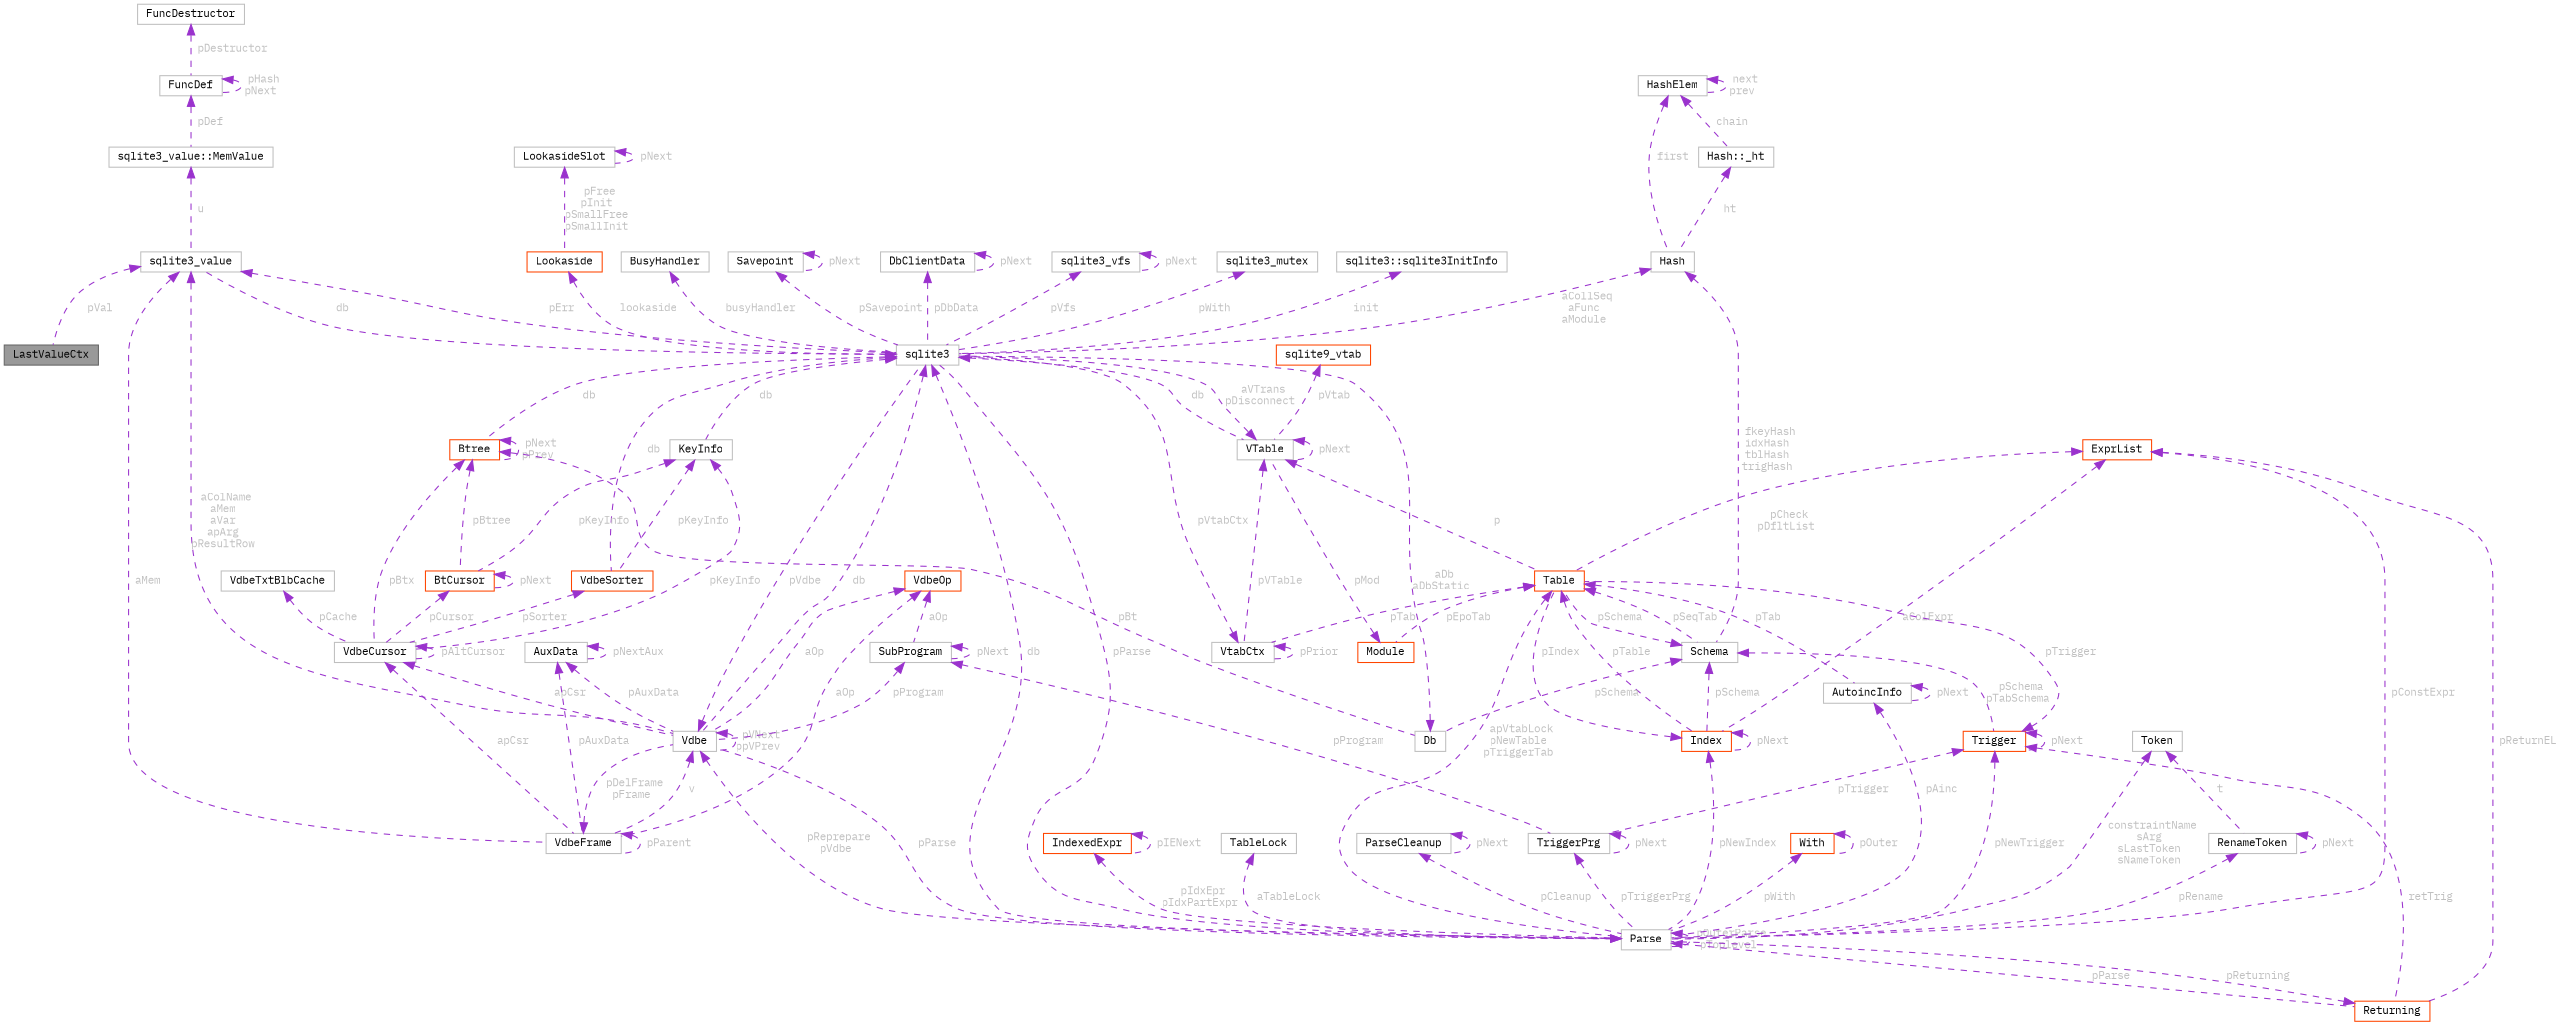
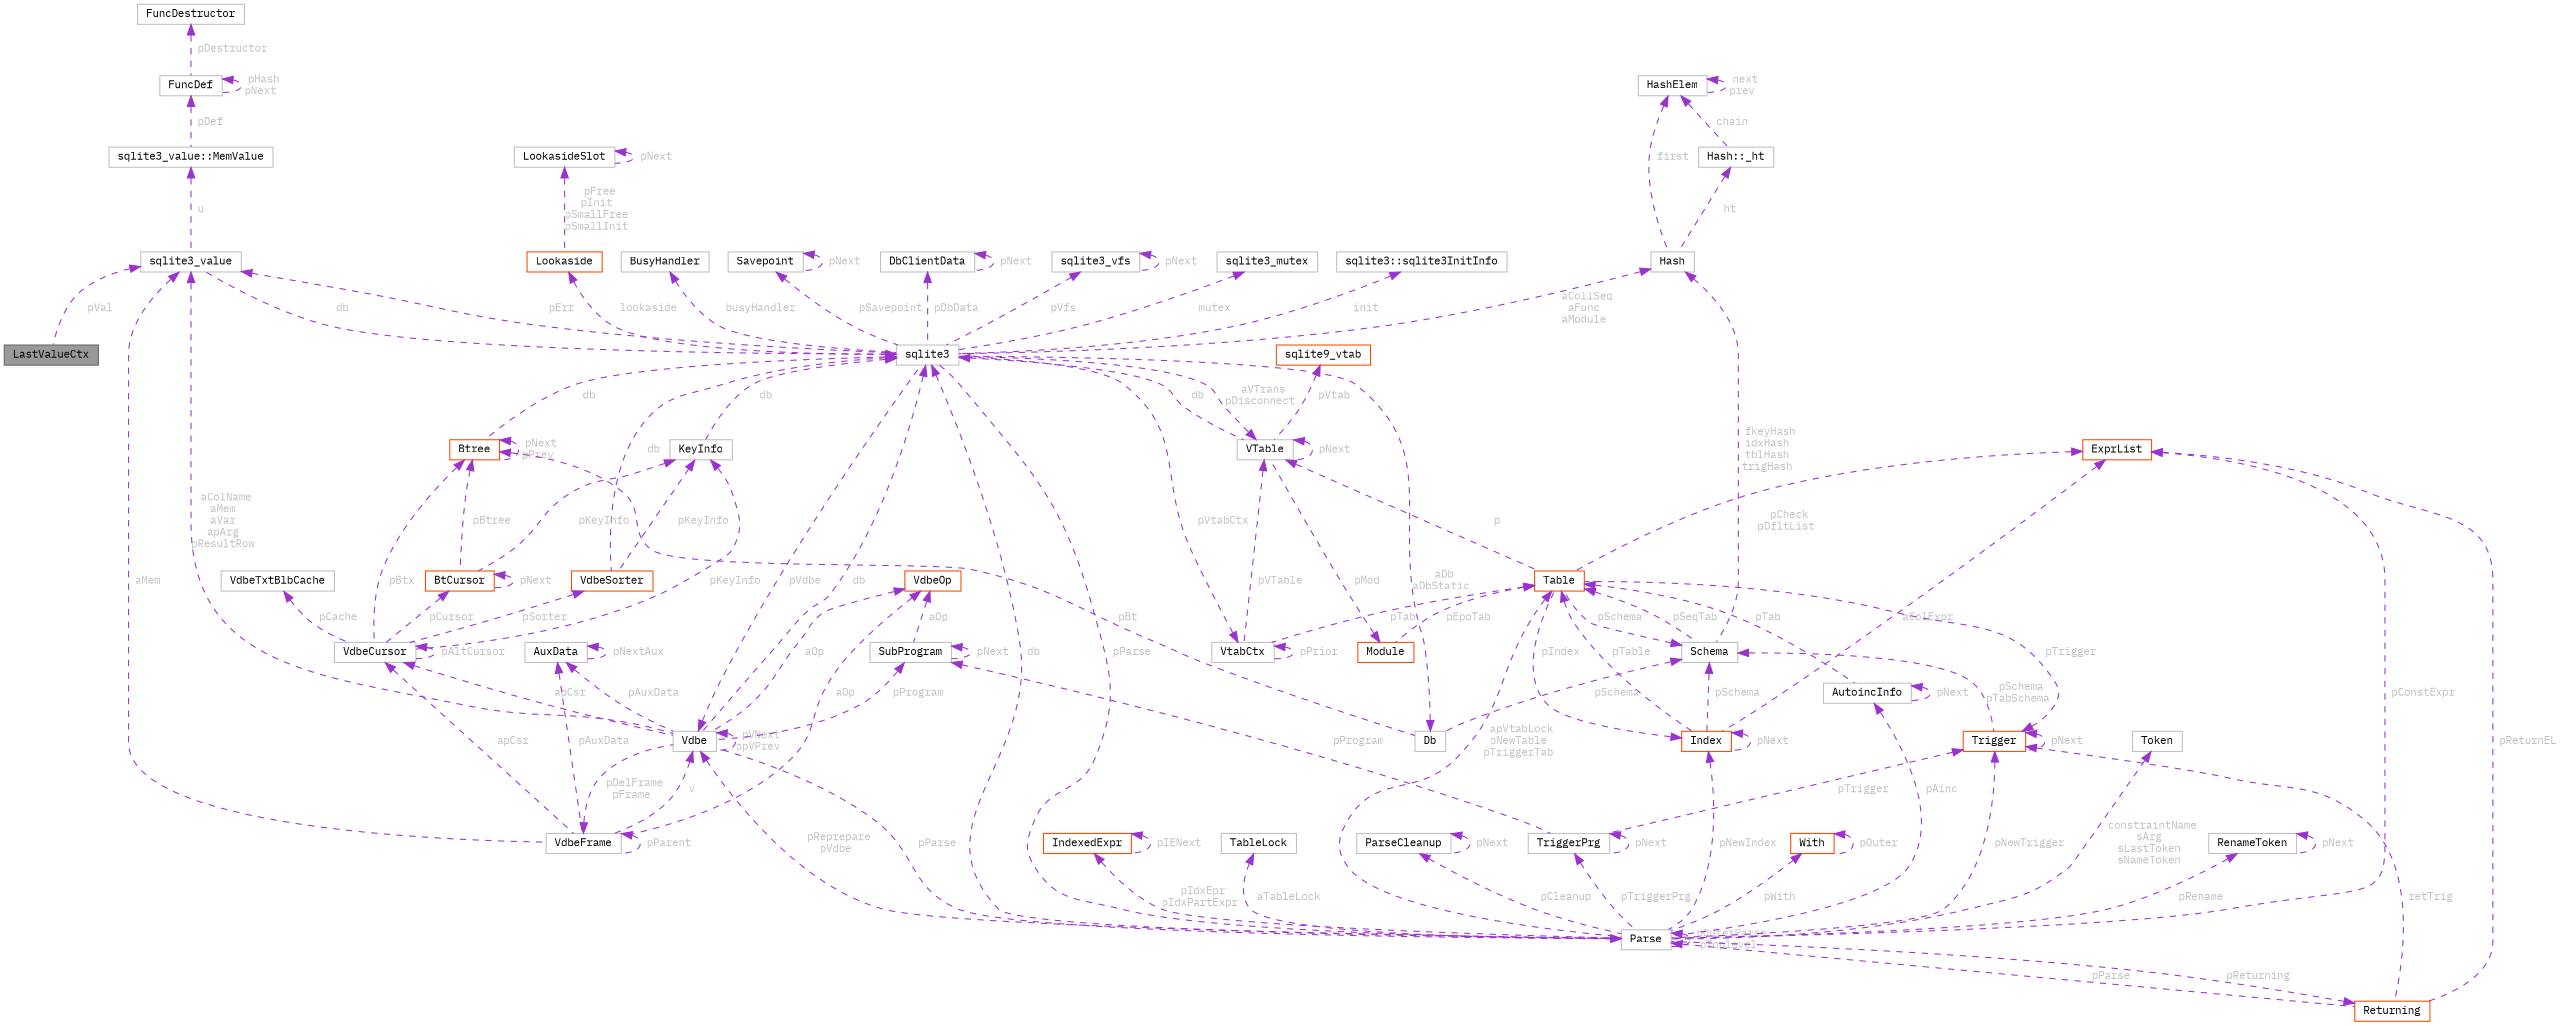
edge "sqlite3" -> "sqlite3_mutex": label " pWith" -> " mutex"
edge "RenameToken" -> "Token": removed, label "t"
